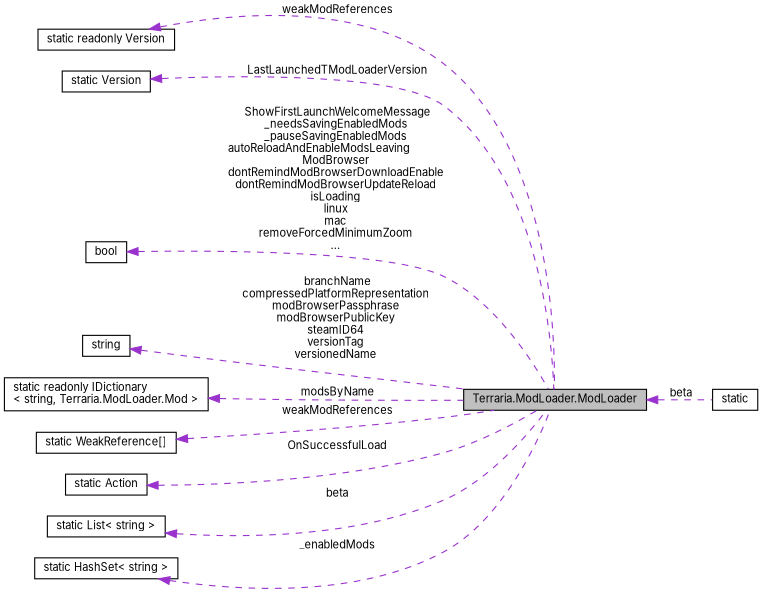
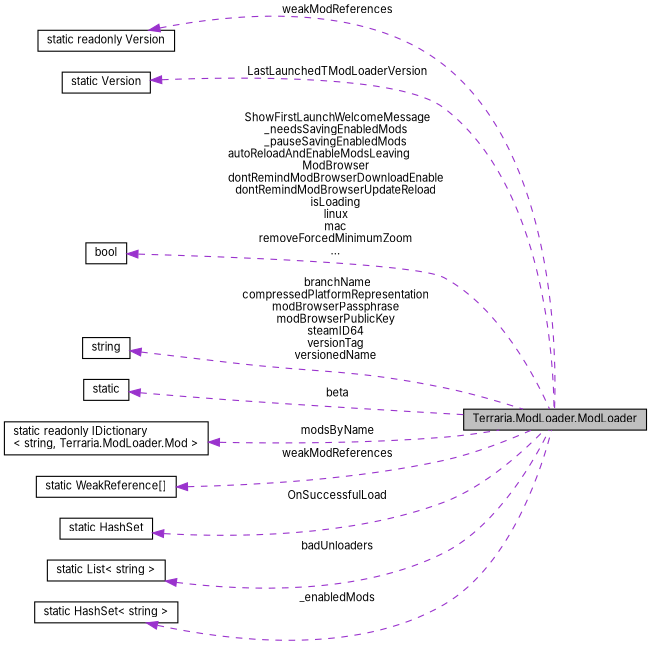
edge "static" -> "Terraria.ModLoader.ModLoader": reversed
node "static Action": label "static Action" -> "static HashSet"
edge "Terraria.ModLoader.ModLoader" -> "static List< string >": label " beta" -> " badUnloaders"
